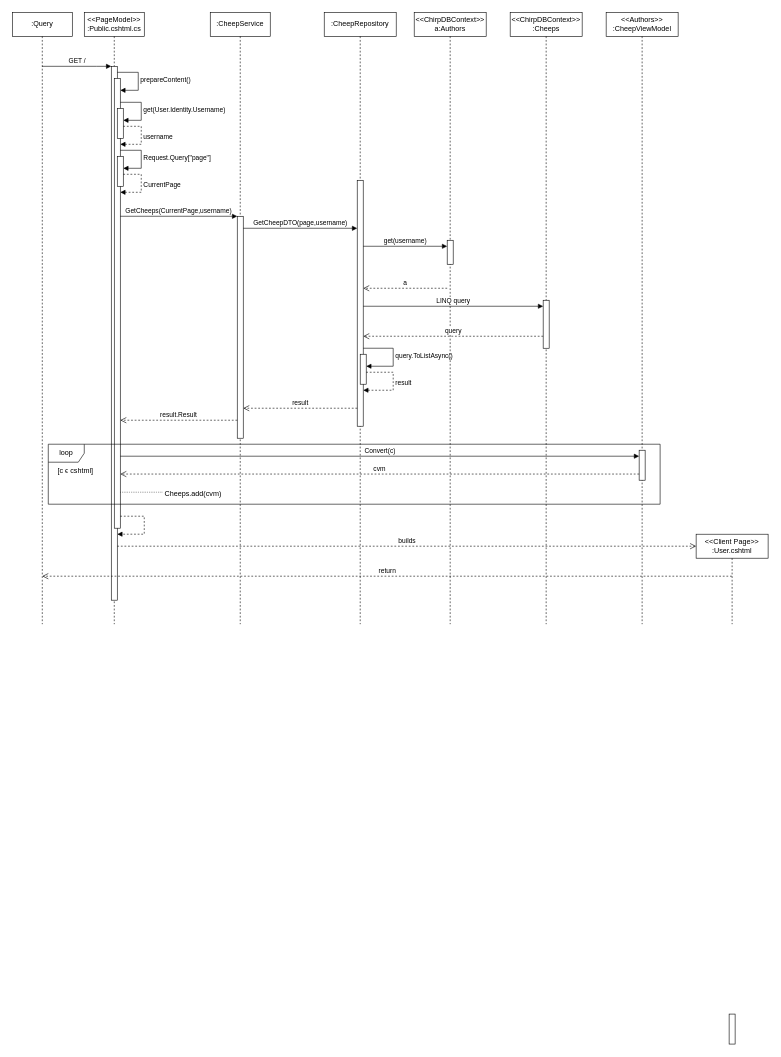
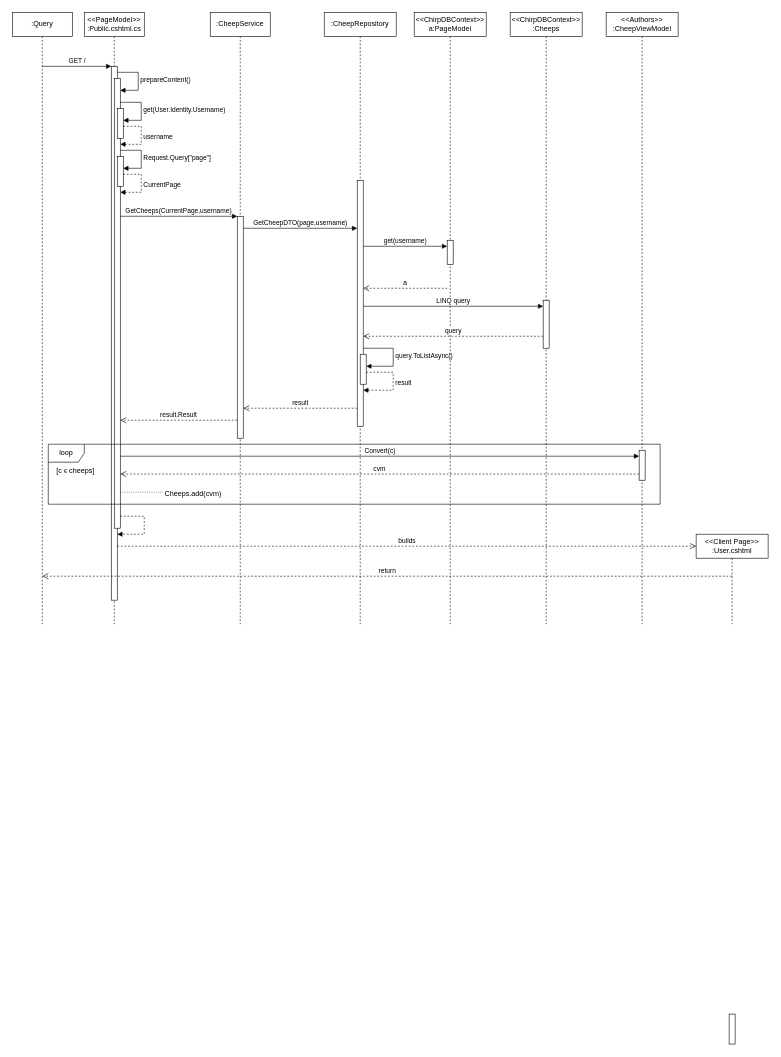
node "<<ChirpDBContext>> a:Authors": label "<<ChirpDBContext>> a:Authors" -> "<<ChirpDBContext>> a:PageModel"
node "[c ϵ cshtml]": label "[c ϵ cshtml]" -> "[c ϵ cheeps]"
